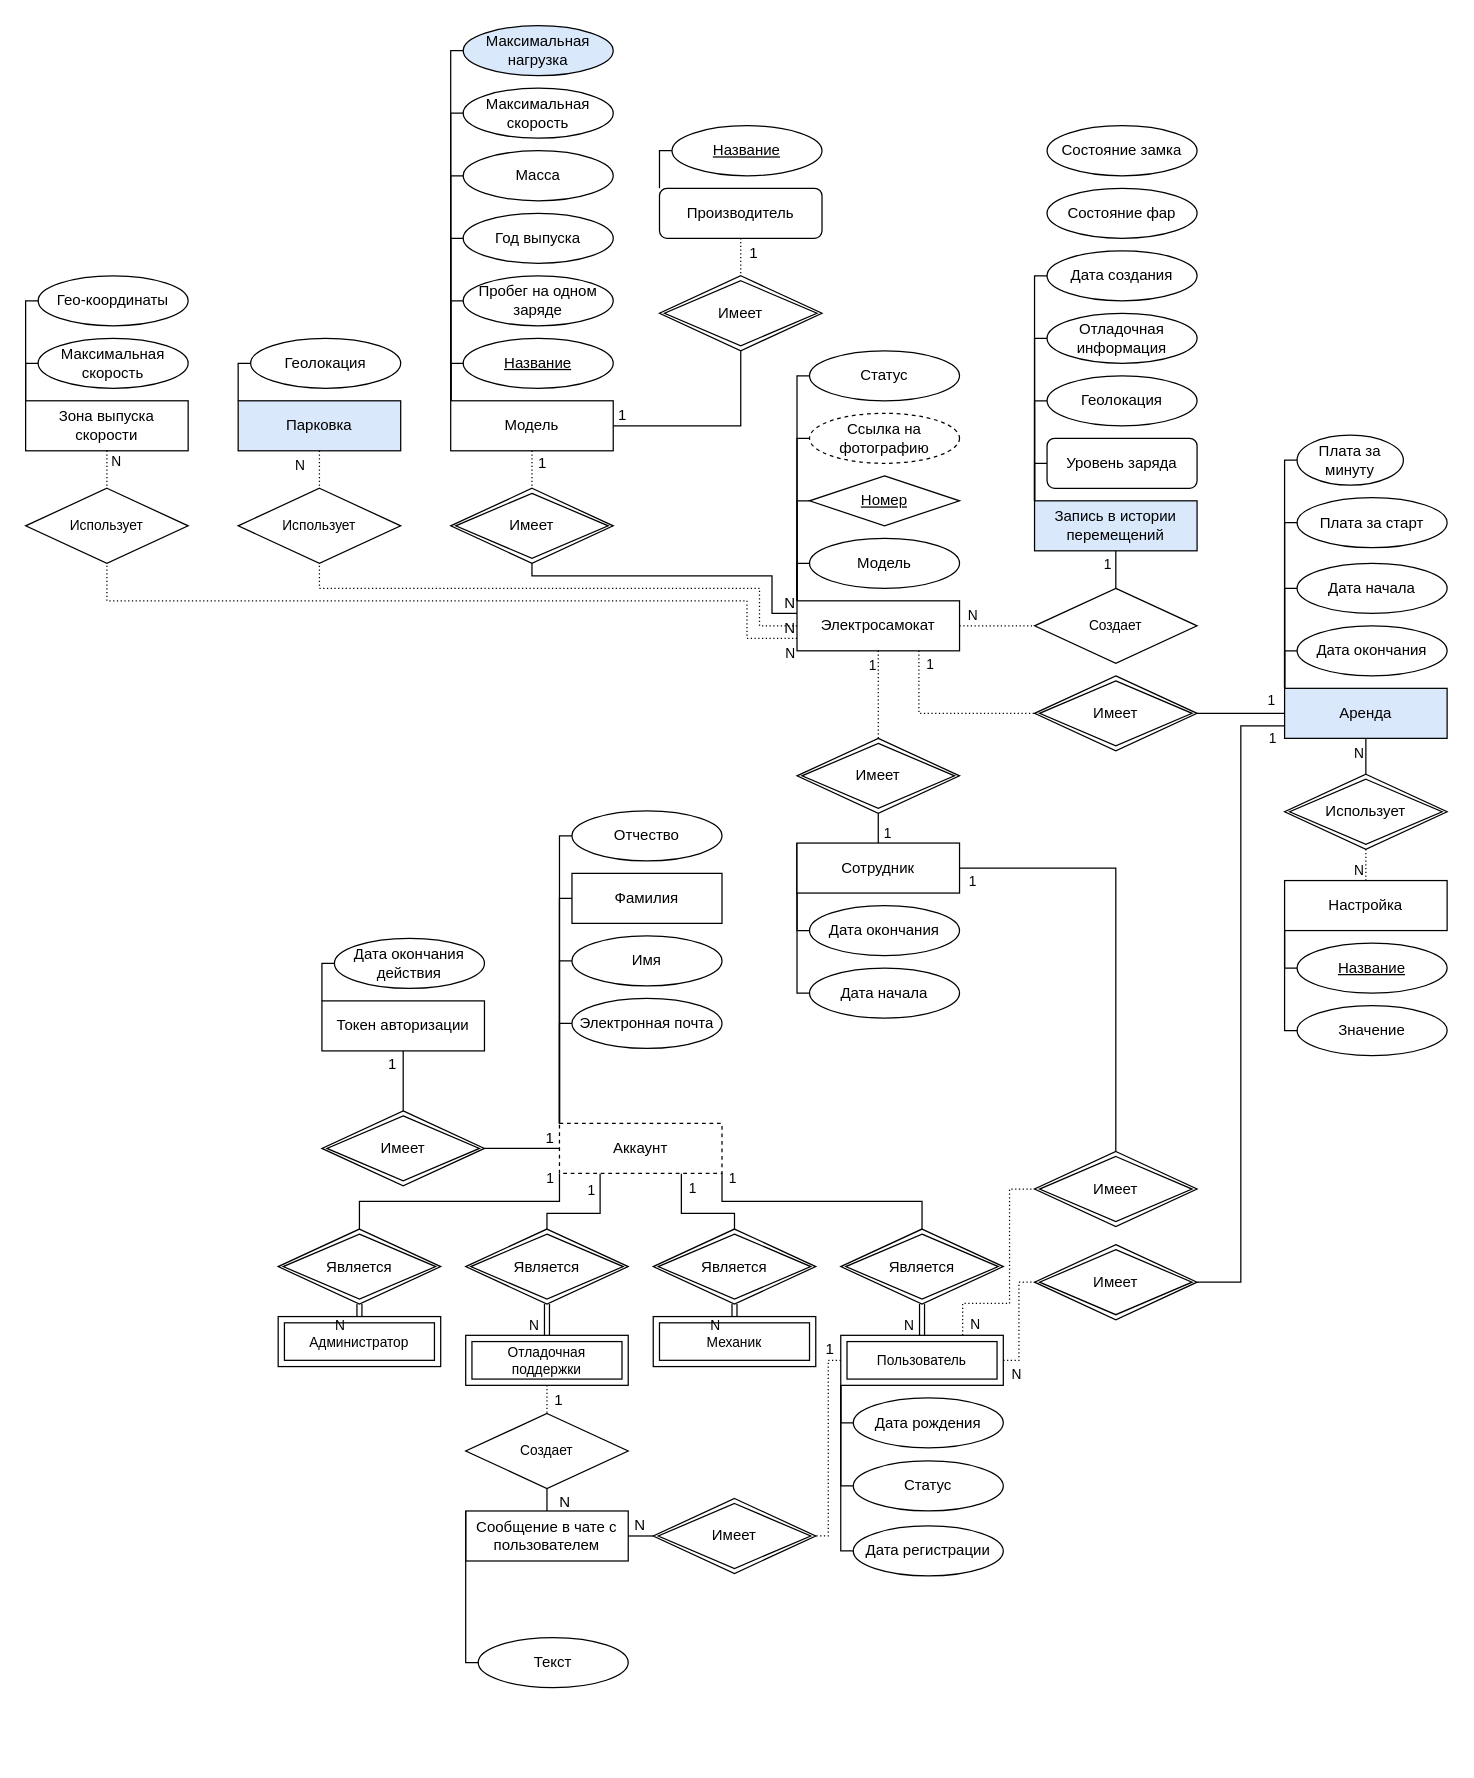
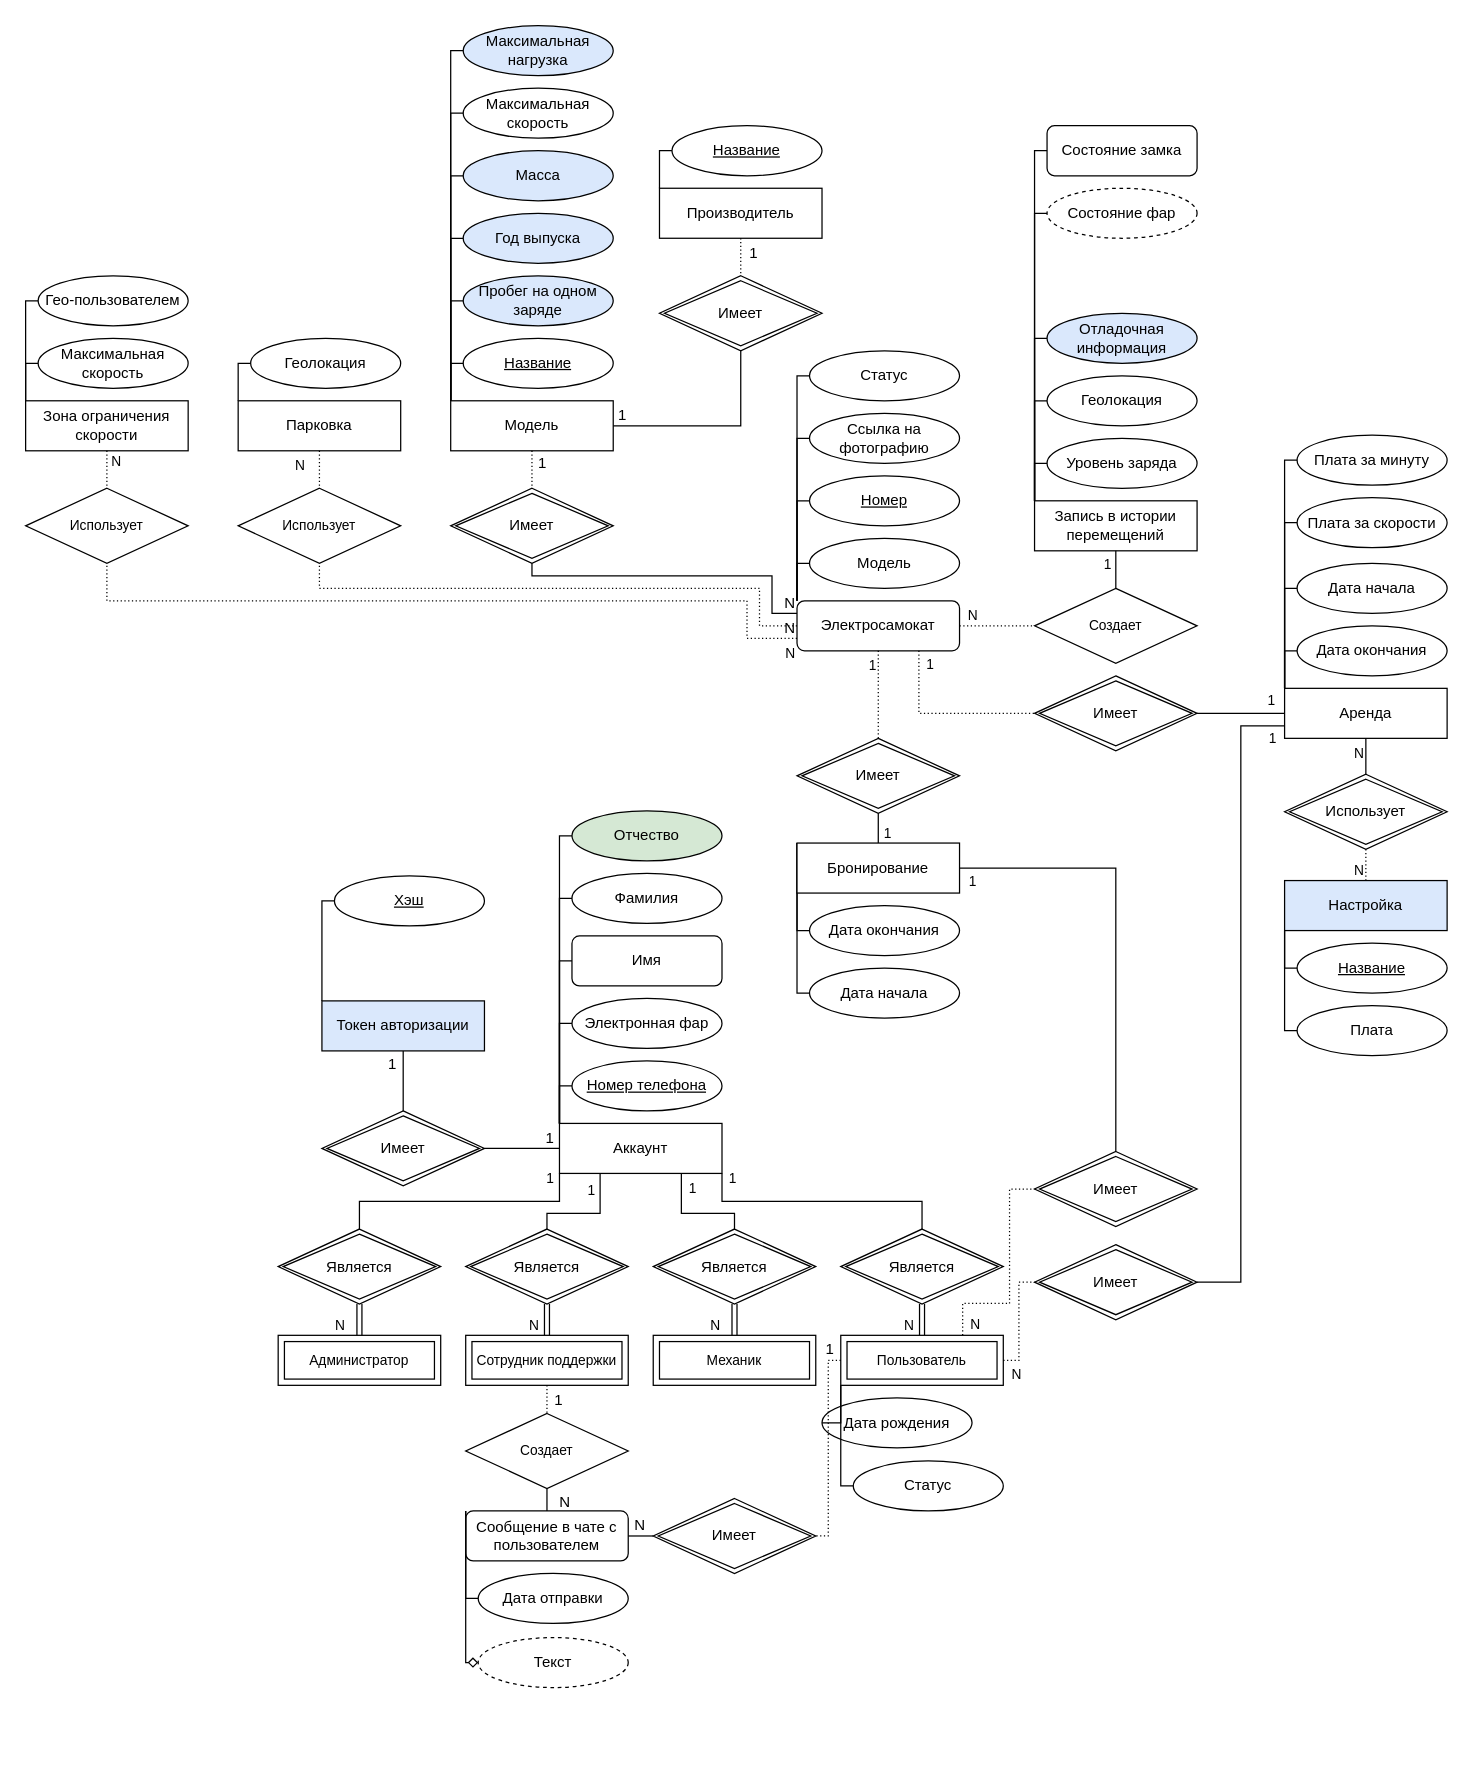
node "Состояние замка": shape ellipse -> rounded rectangle
edge "Состояние замка" -- "Запись в истории перемещений": added
node "Масса": fillcolor #ffffff -> #dae8fc
node "Производитель": shape rounded rectangle -> rectangle
edge "Состояние фар" -- "Запись в истории перемещений": added
node "Состояние фар": style solid -> dashed
node "Год выпуска": fillcolor #ffffff -> #dae8fc
edge "Дата создания" -- "Запись в истории перемещений": removed
node "Дата создания": removed
node "Гео-координаты": label "Гео-координаты" -> "Гео-пользователем"
node "Пробег на одном заряде": fillcolor #ffffff -> #dae8fc
node "Отладочная информация": fillcolor #ffffff -> #dae8fc
node "Зона выпуска скорости": label "Зона выпуска скорости" -> "Зона ограничения скорости"
node "Парковка": fillcolor #dae8fc -> #ffffff
node "Ссылка на фотографию": style dashed -> solid
node "Плата за минуту": size 106x50 -> 150x50
node "Уровень заряда": shape rounded rectangle -> ellipse
node "Номер": shape diamond -> ellipse
node "Плата за старт": label "Плата за старт" -> "Плата за скорости"
node "Запись в истории перемещений": fillcolor #dae8fc -> #ffffff
node "Электросамокат": shape rectangle -> rounded rectangle
node "Аренда": fillcolor #dae8fc -> #ffffff
node "Отчество": fillcolor #ffffff -> #d5e8d4
node "Сотрудник": label "Сотрудник" -> "Бронирование"
node "Фамилия": shape rectangle -> ellipse
node "Хэш": added
node "Настройка": fillcolor #ffffff -> #dae8fc
edge "Хэш" -- "Токен авторизации": added
node "Имя": shape ellipse -> rounded rectangle
edge "Дата окончания действия" -- "Токен авторизации": removed
node "Дата окончания действия": removed
node "Электронная почта": label "Электронная почта" -> "Электронная фар"
node "Токен авторизации": fillcolor #ffffff -> #dae8fc
node "Значение": label "Значение" -> "Плата"
edge "Номер телефона" -- "Аккаунт": added
node "Номер телефона": added
node "Аккаунт": style dashed -> solid
node "Администратор": moved (359, 1341) -> (359, 1360)
node "Механик": moved (734, 1341) -> (734, 1360)
node "Отладочная поддержки": label "Отладочная поддержки" -> "Сотрудник поддержки"
node "Дата рождения": moved (928, 1423) -> (897, 1423)
edge "Пользователь" -- "Дата регистрации": removed
node "Сообщение в чате с пользователем": shape rectangle -> rounded rectangle
node "Дата регистрации": removed
edge "Сообщение в чате с пользователем" -- "Дата отправки": added
node "Дата отправки": added
edge "Сообщение в чате с пользователем" -- "Текст": arrowhead none -> diamond
node "Текст": style solid -> dashed
